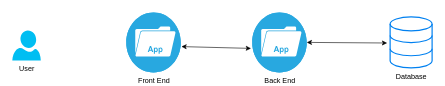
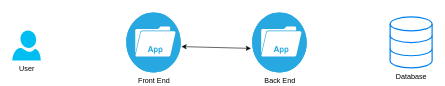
edge "Back End" -- "Database": removed
